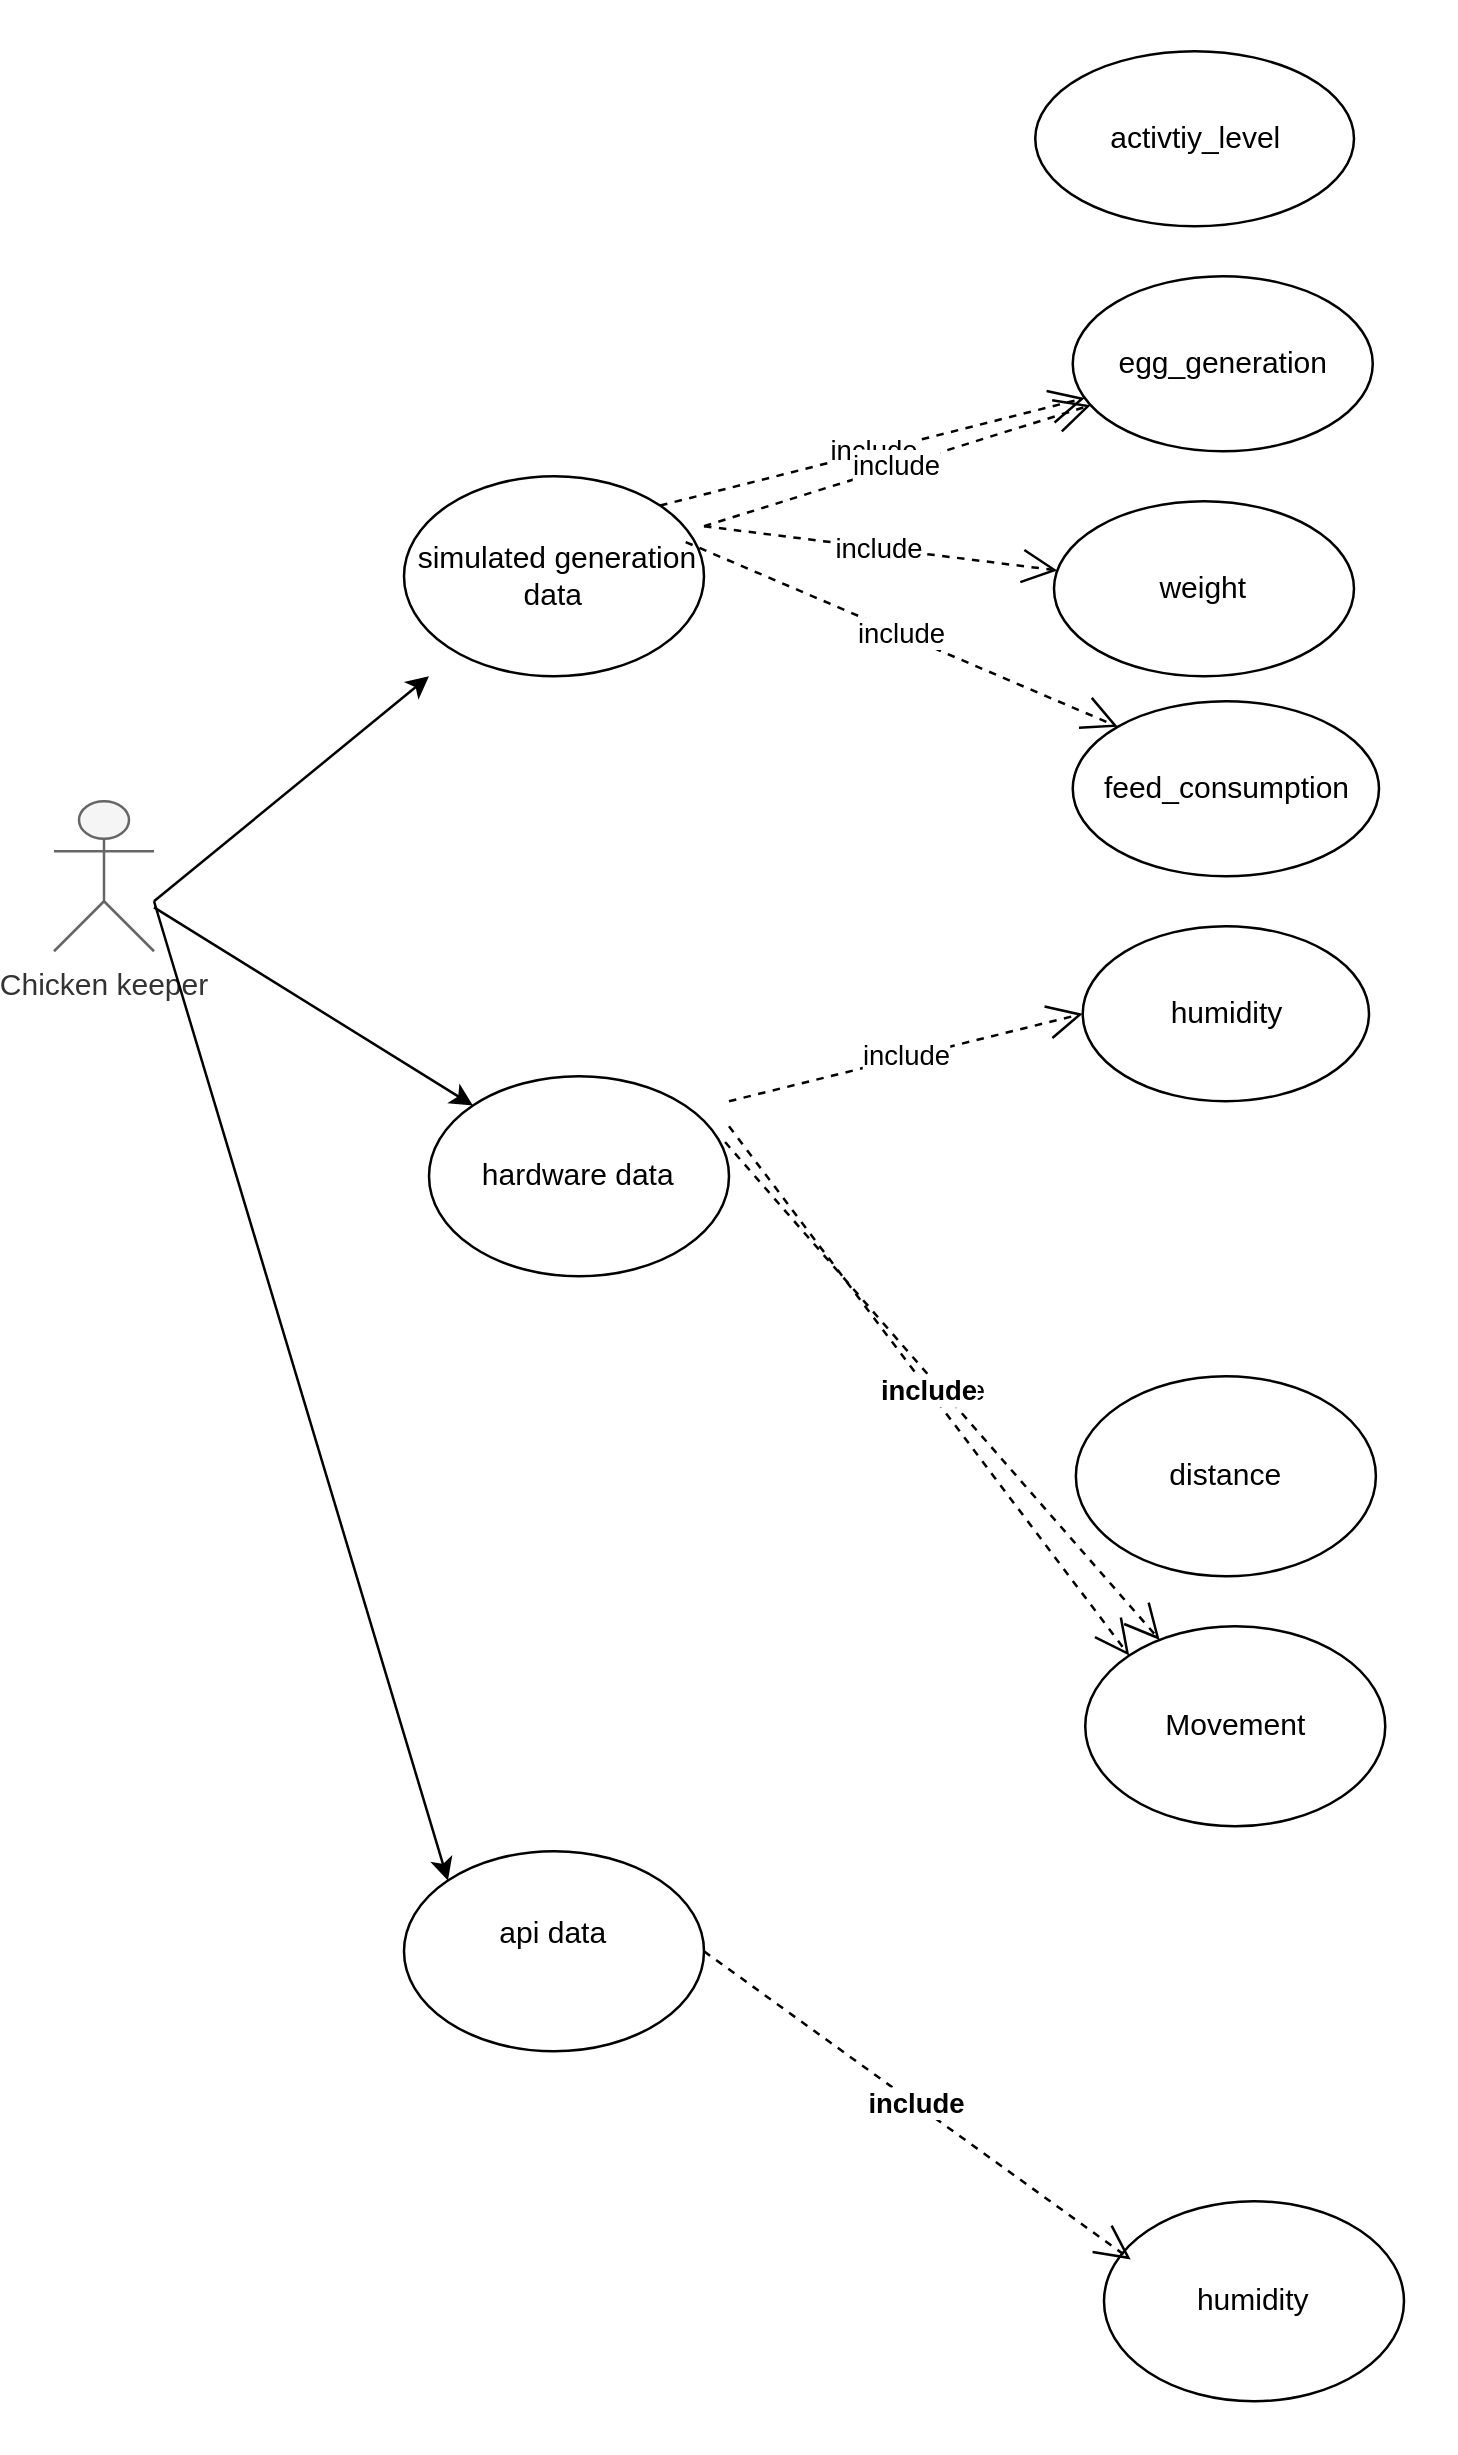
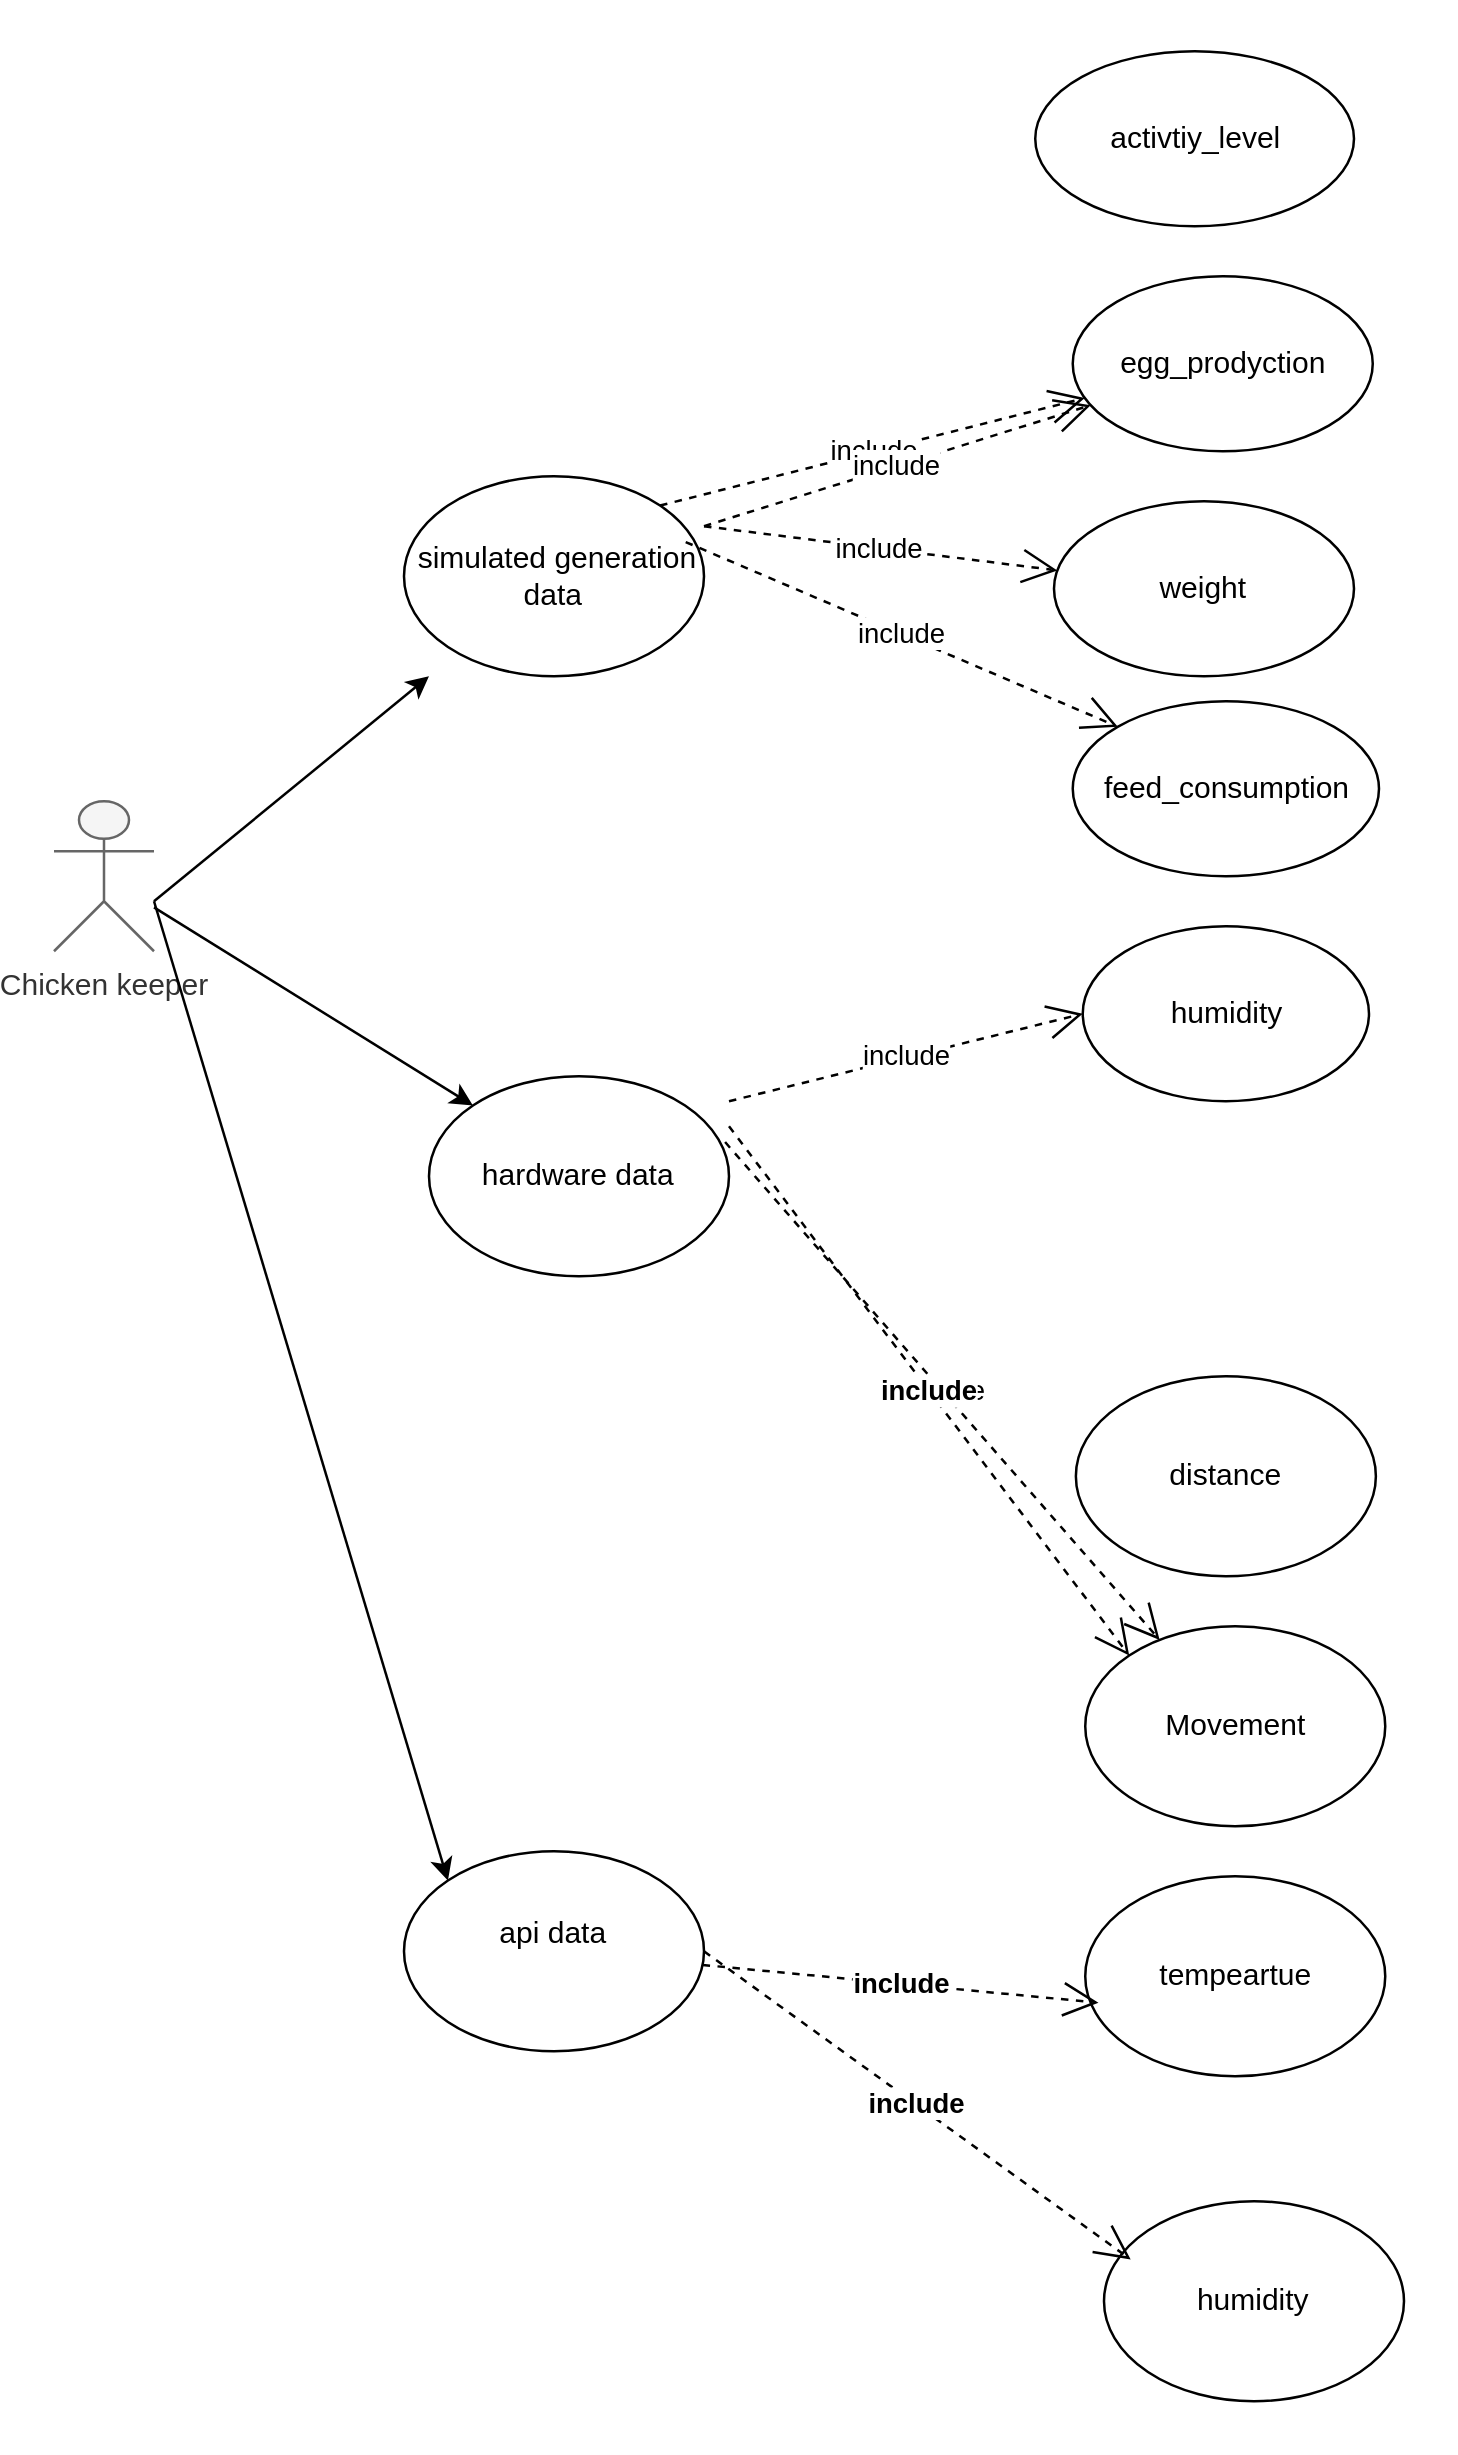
node "egg_generation": label "egg_generation" -> "egg_prodyction"
node "tempeartue": added
edge "api data" -> "tempeartue": added, label "include"
